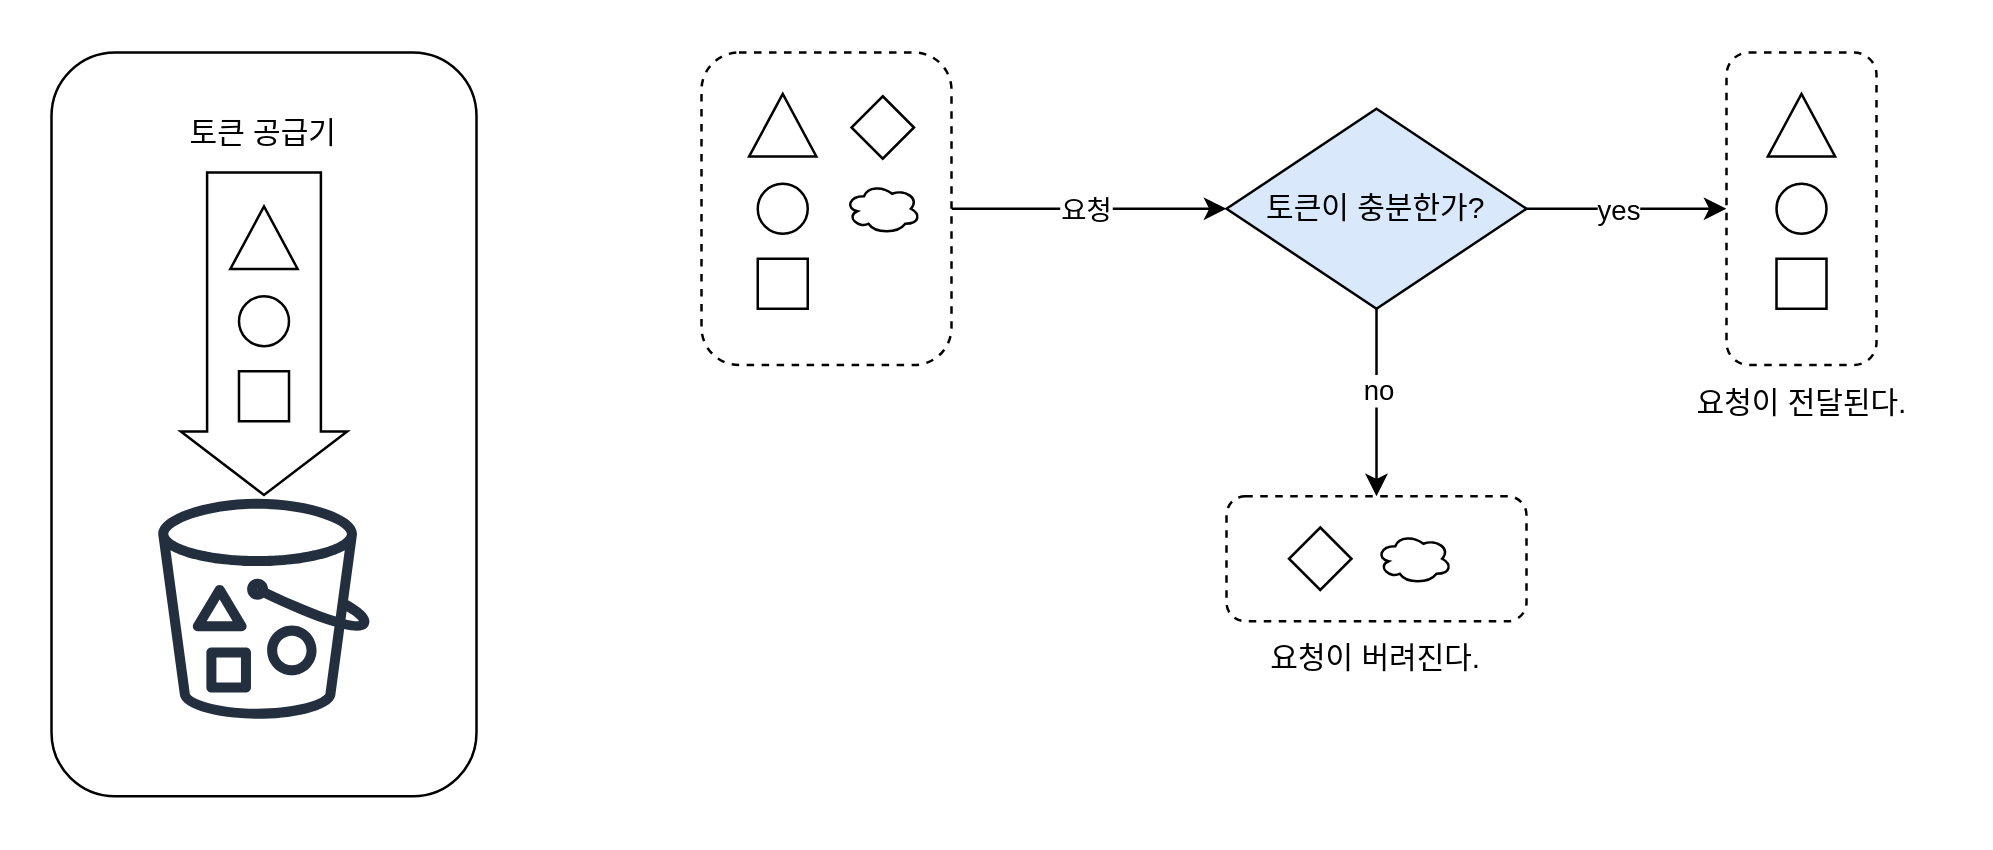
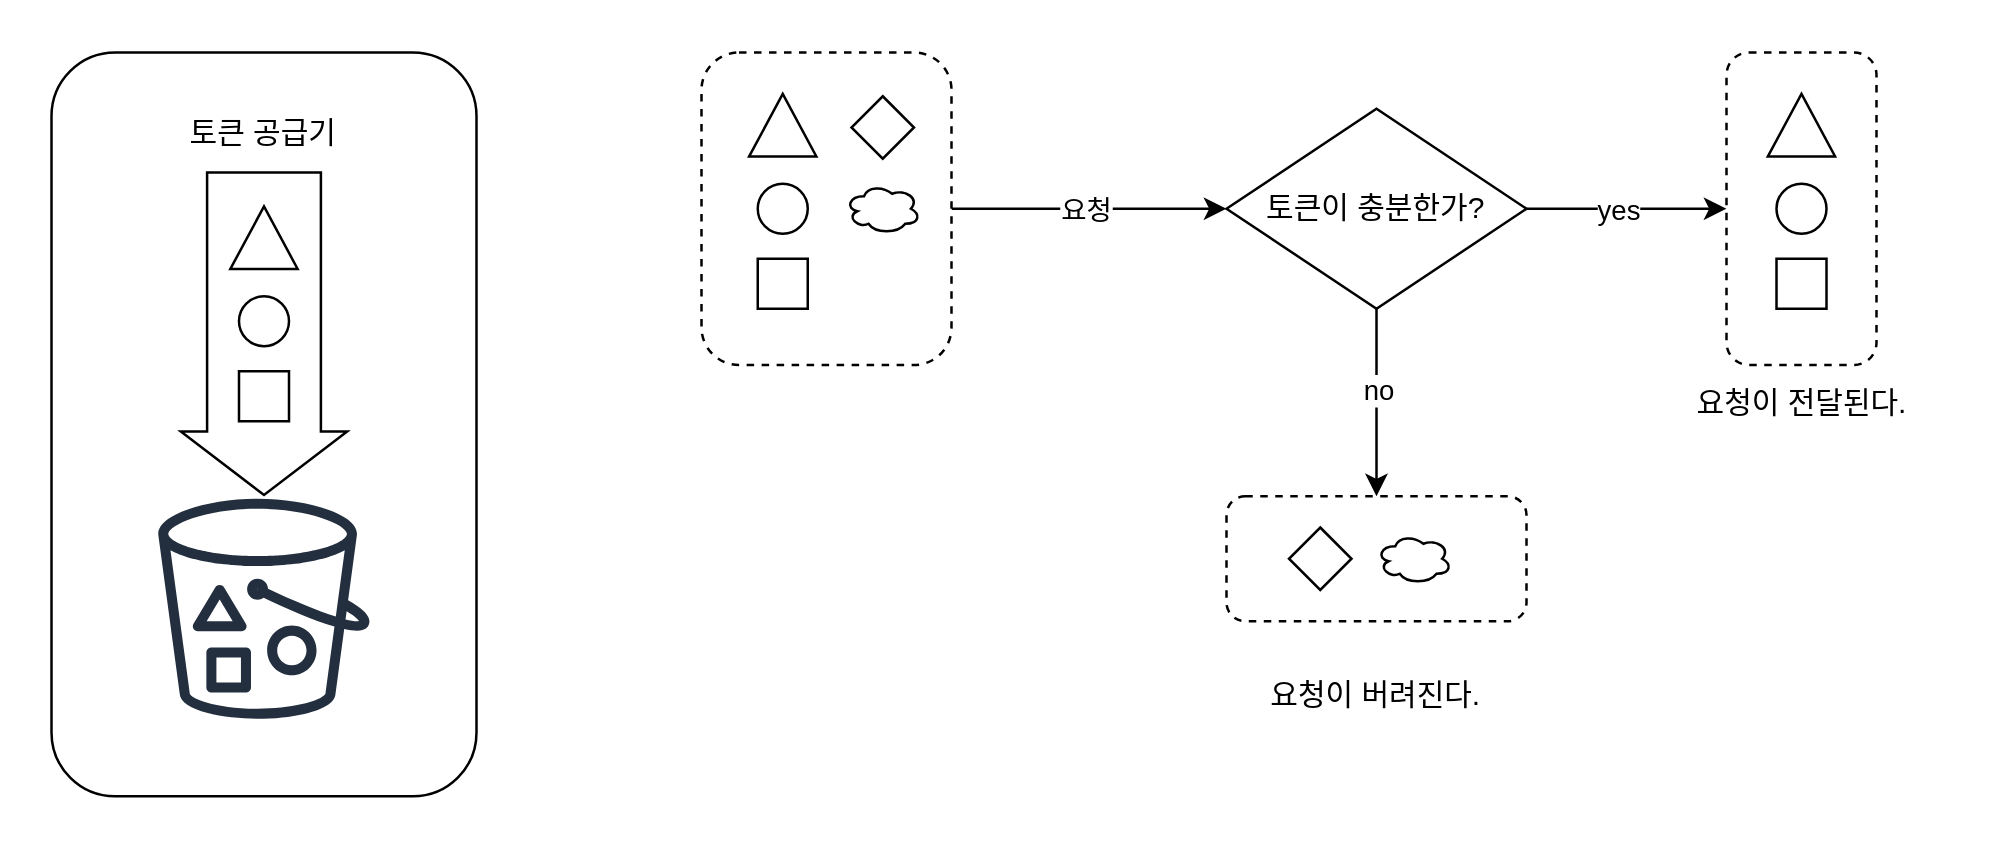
node "토큰이 충분한가?": fillcolor #dae8fc -> #ffffff
node "요청이 버려진다.": moved (1376, 659) -> (1376, 696)
